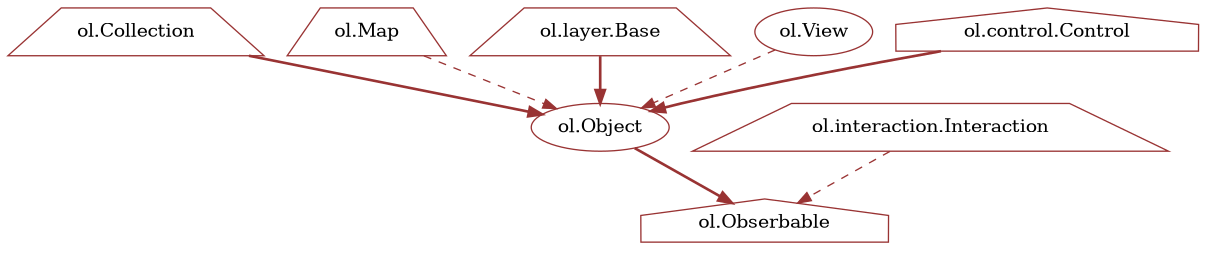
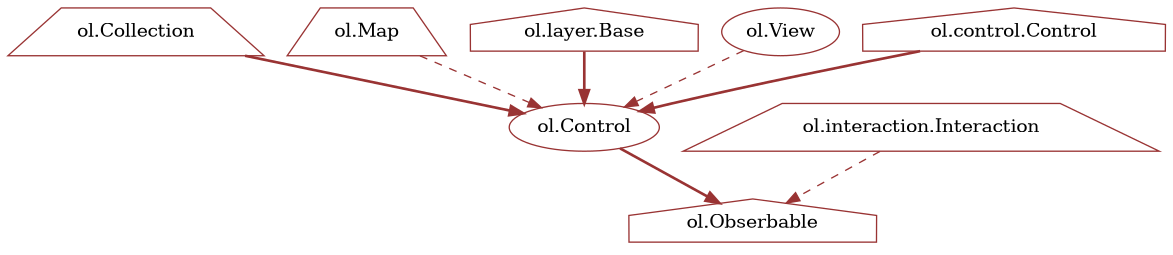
node "ol.layer.Base": shape trapezium -> house
node "ol.Object": label "ol.Object" -> "ol.Control"
